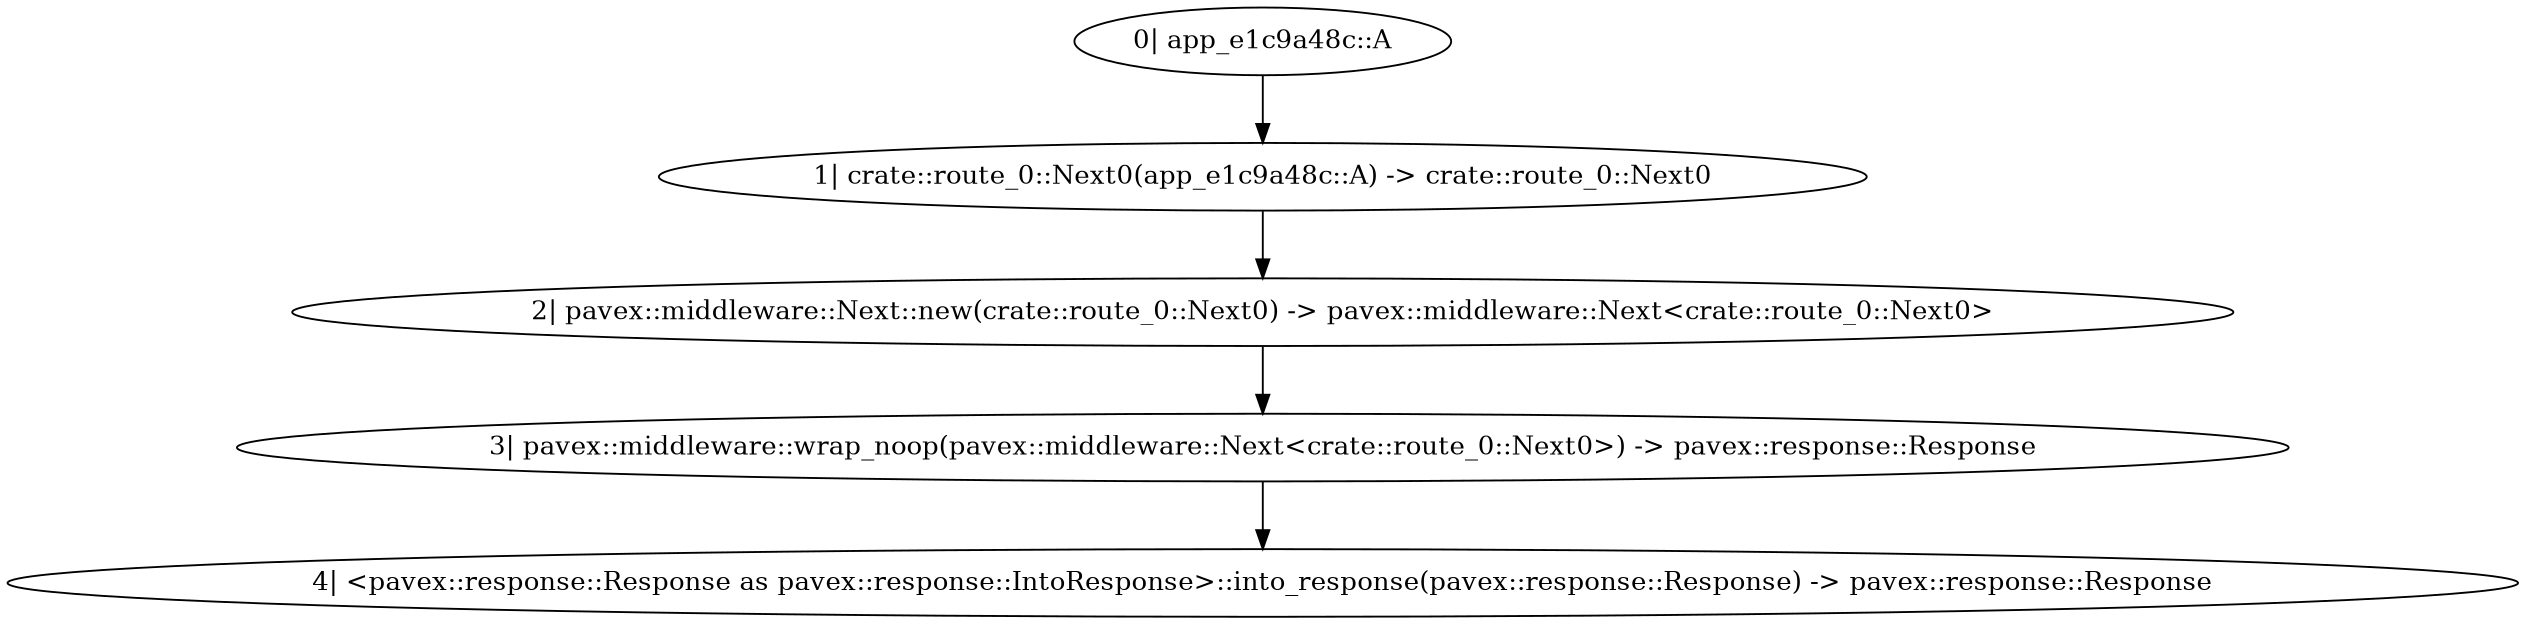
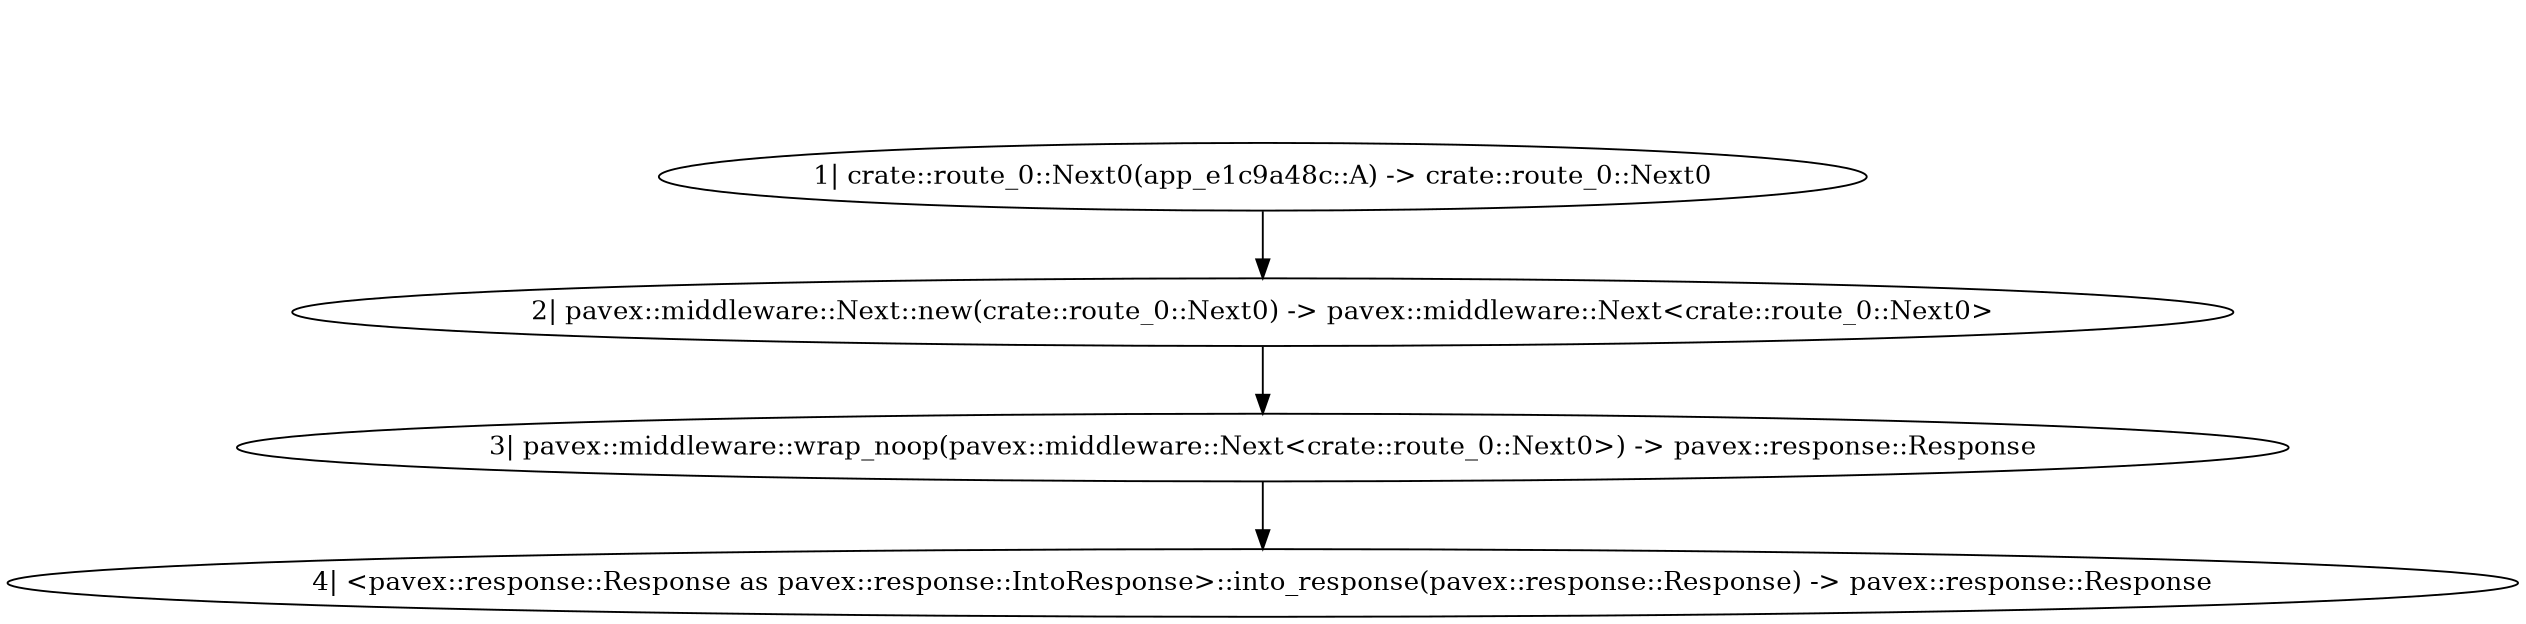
node "0| app_e1c9a48c::A": removed
